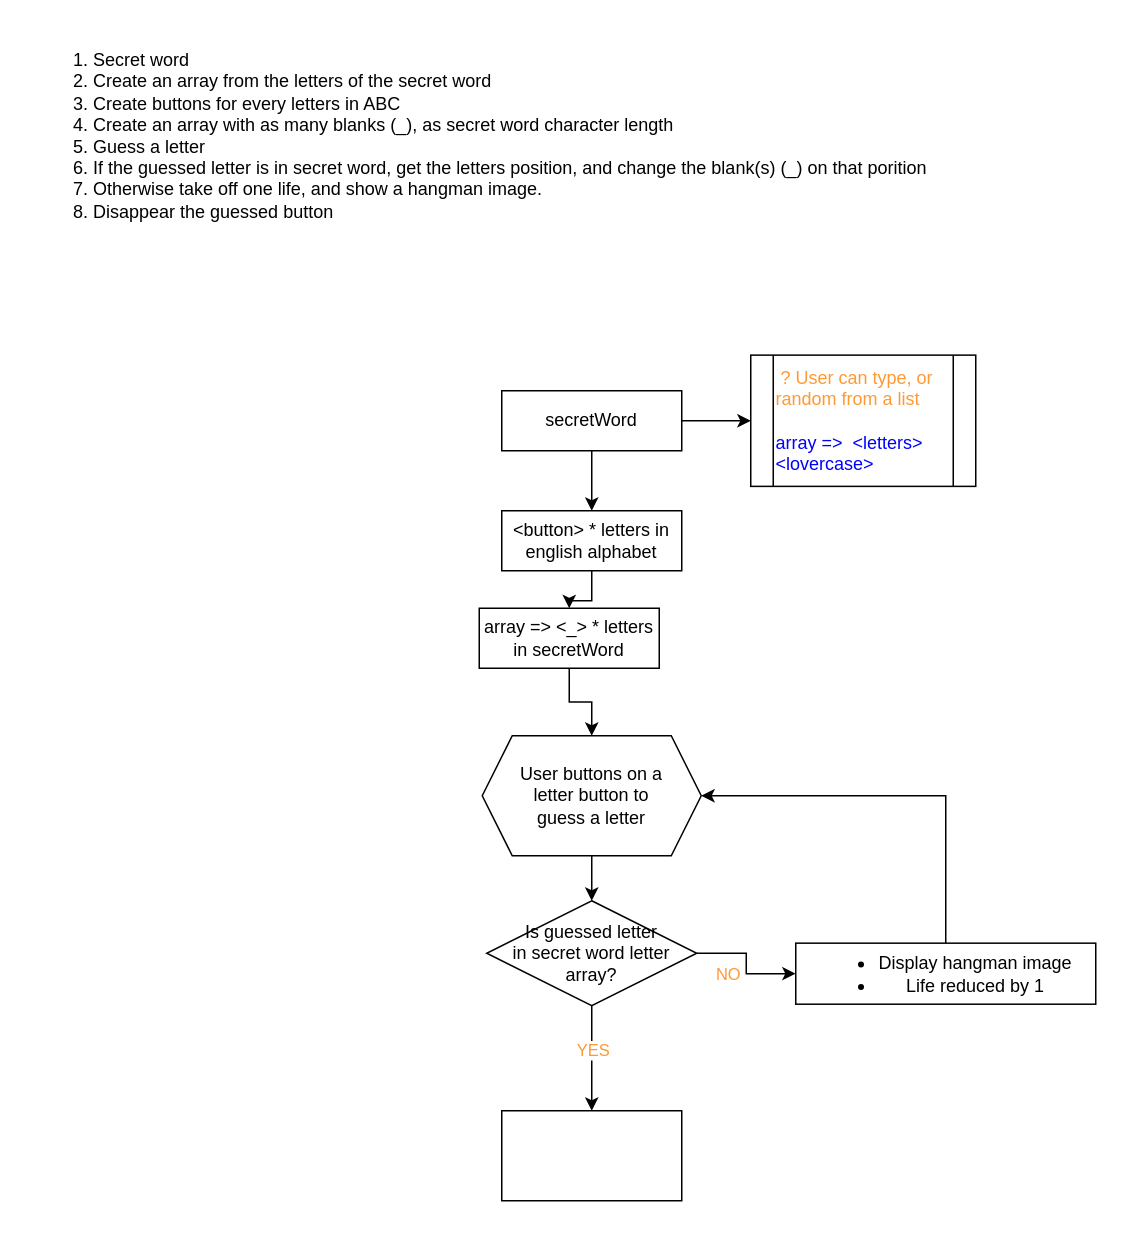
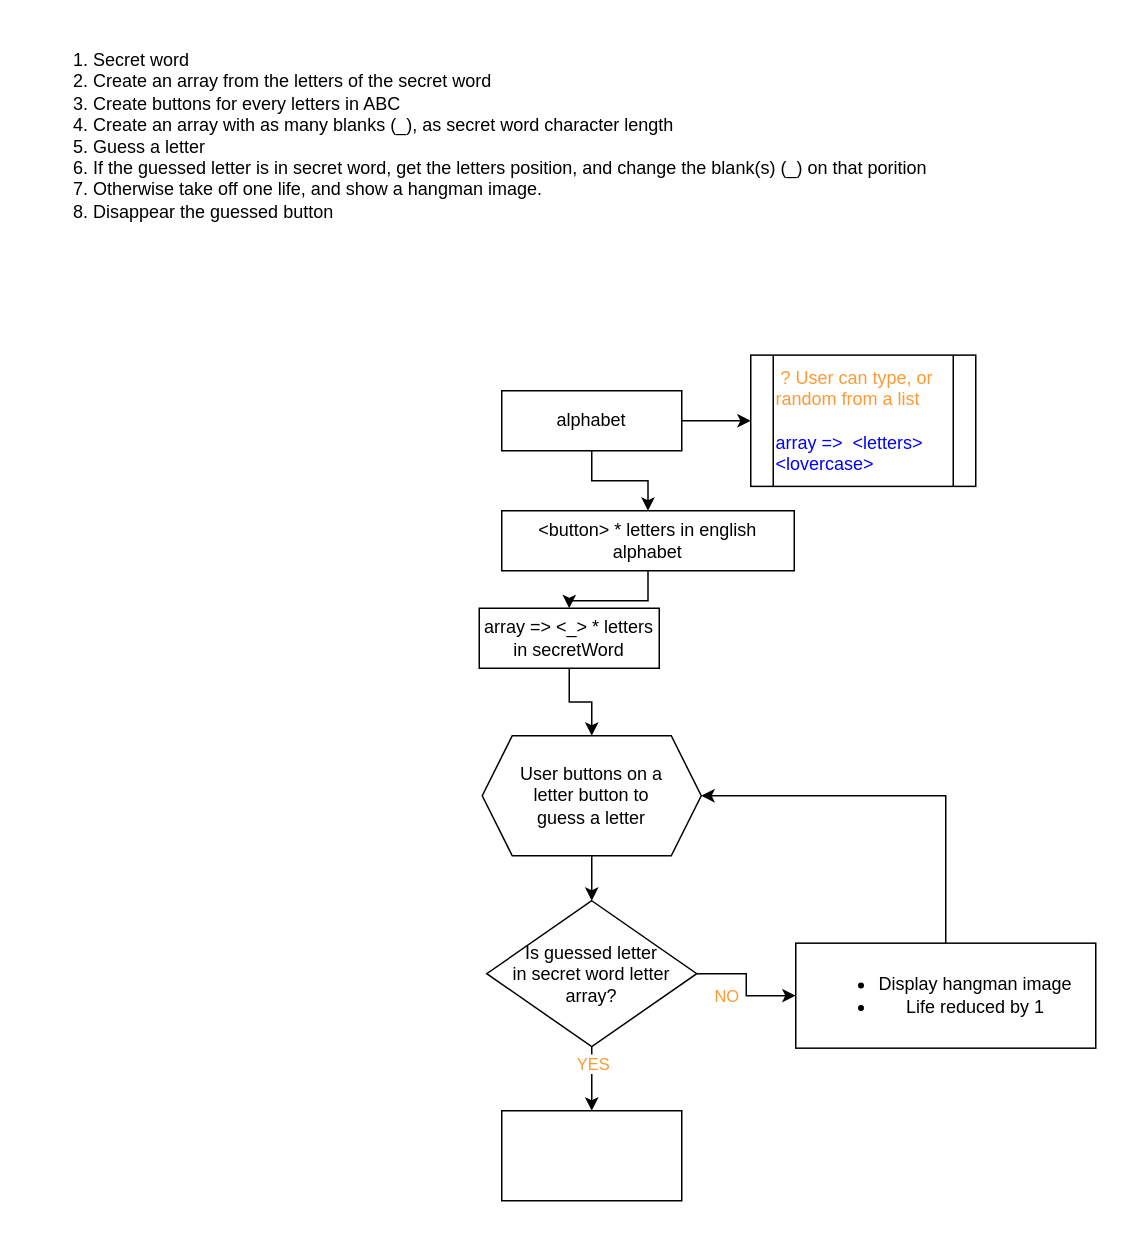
node "secretWord": label "secretWord" -> "alphabet"
node "<button> * letters in english alphabet": size 180x60 -> 293x60
node "Is guessed letter in secret word letter array?": size 210x105 -> 210x146
node "Display hangman image Life reduced by 1": size 300x61 -> 300x105
